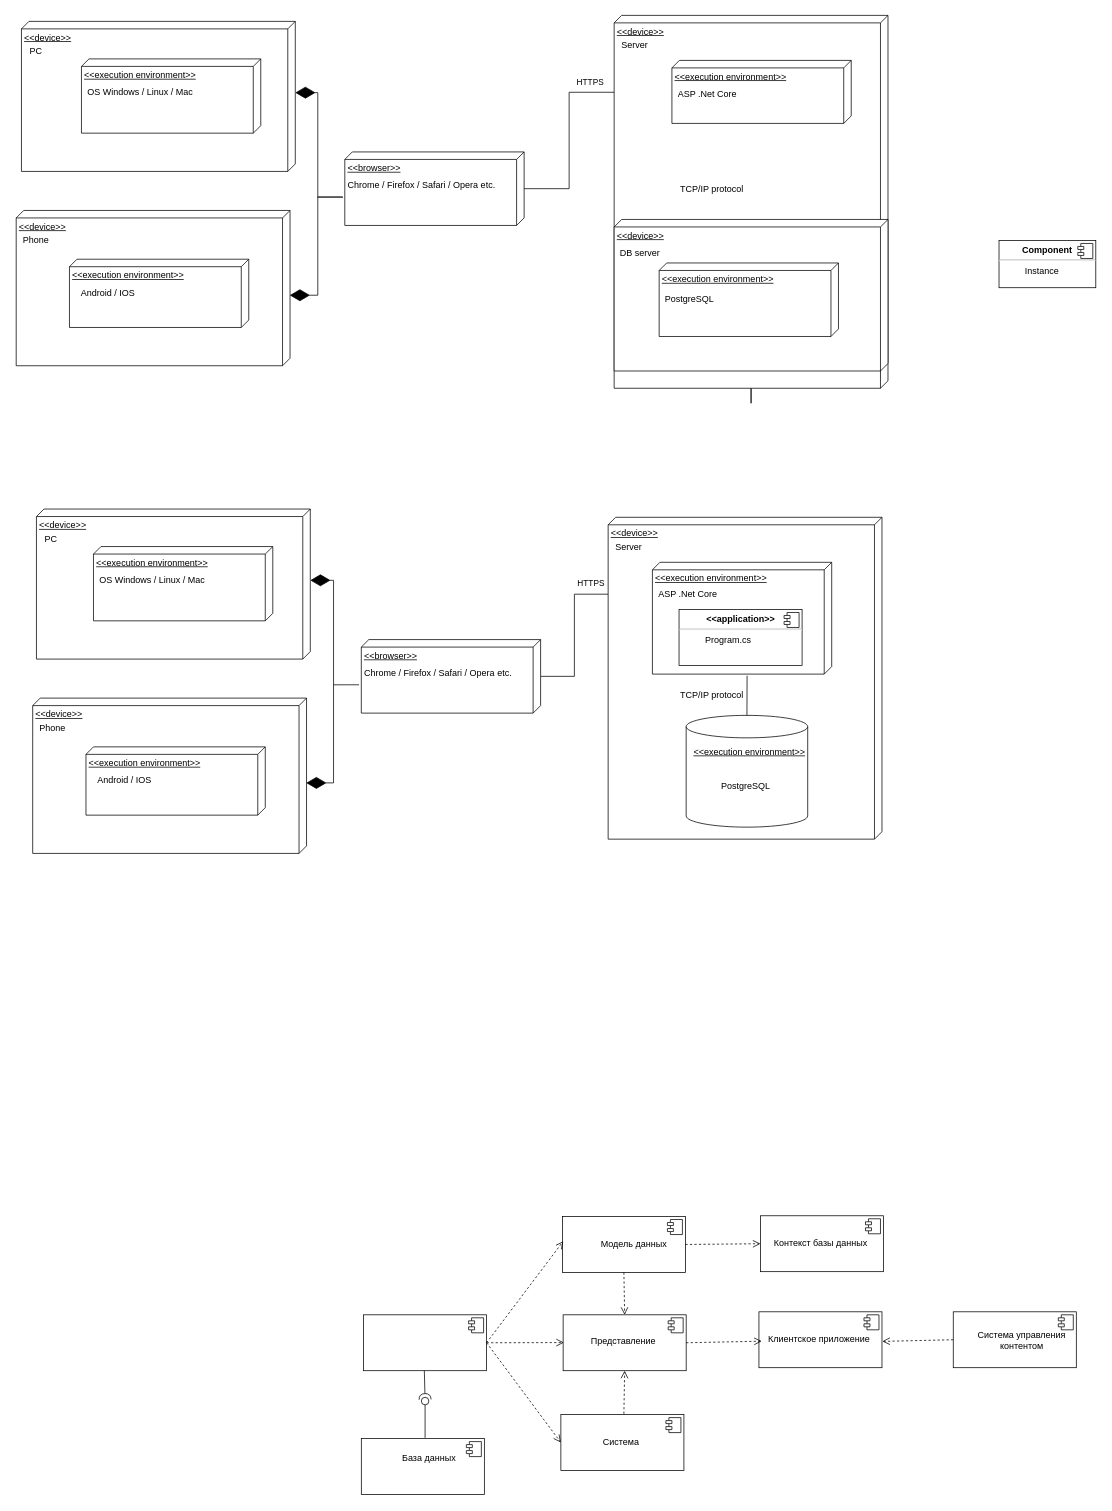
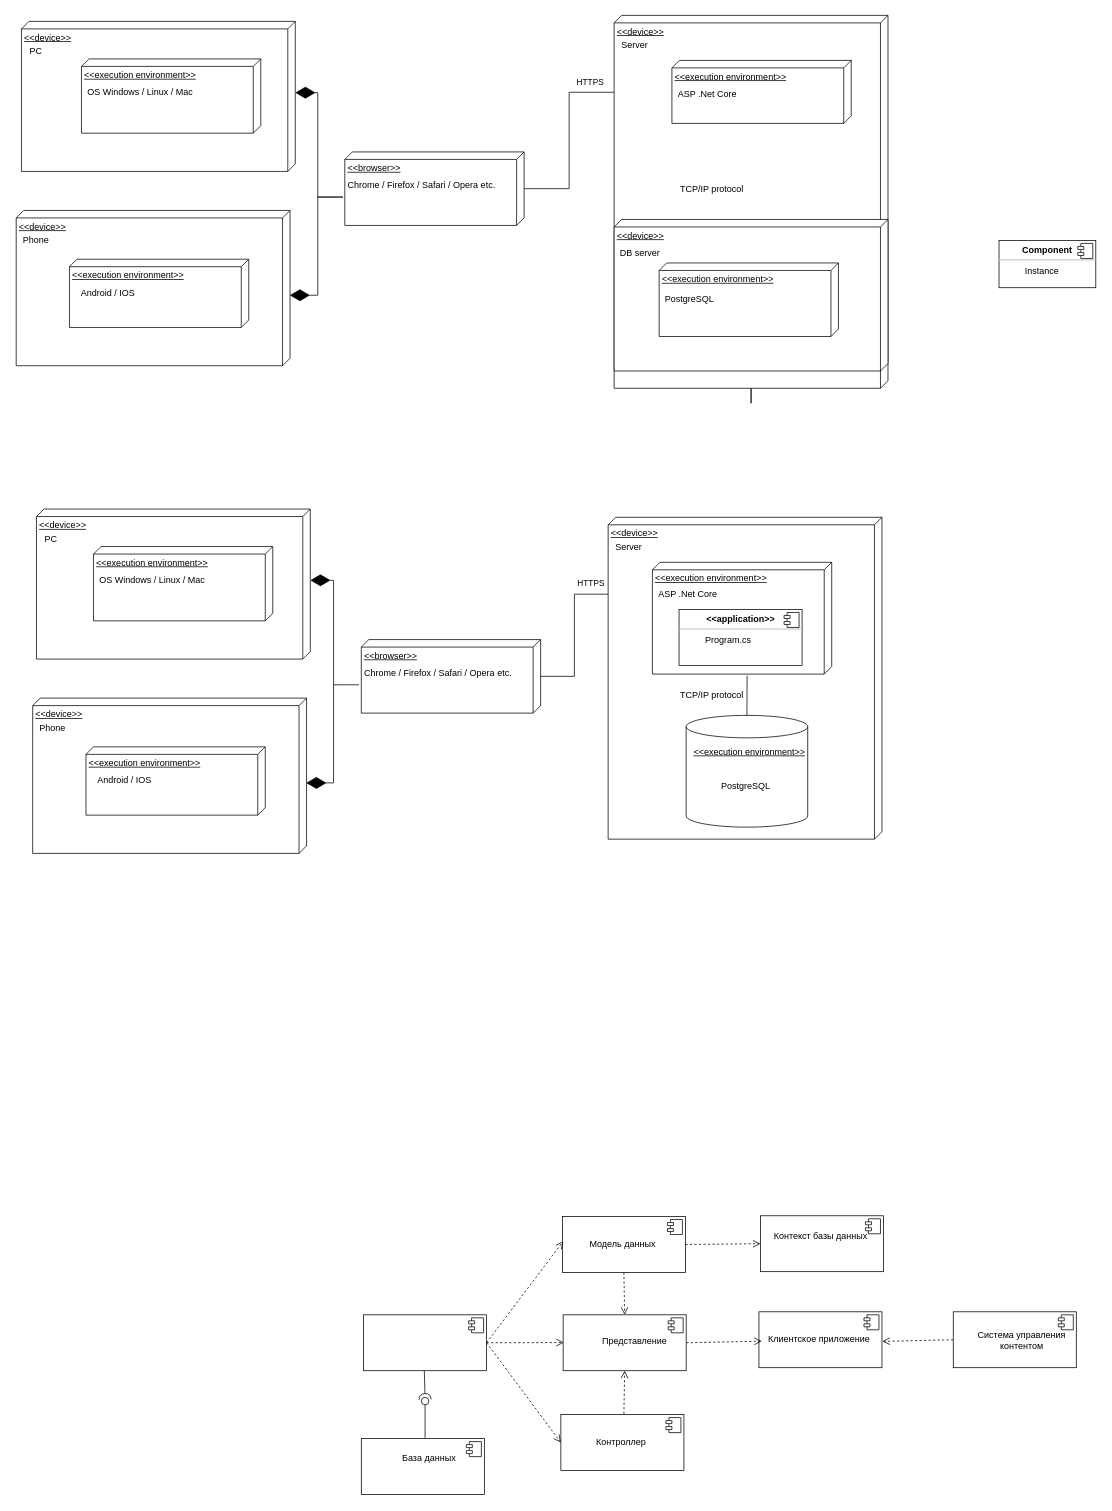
node "Контекст базы данных": moved (820, 1243) -> (820, 1236)
node "Модель данных": moved (633, 1244) -> (622, 1244)
node "Представление": moved (623, 1341) -> (634, 1341)
node "Система": label "Система" -> "Контроллер"
